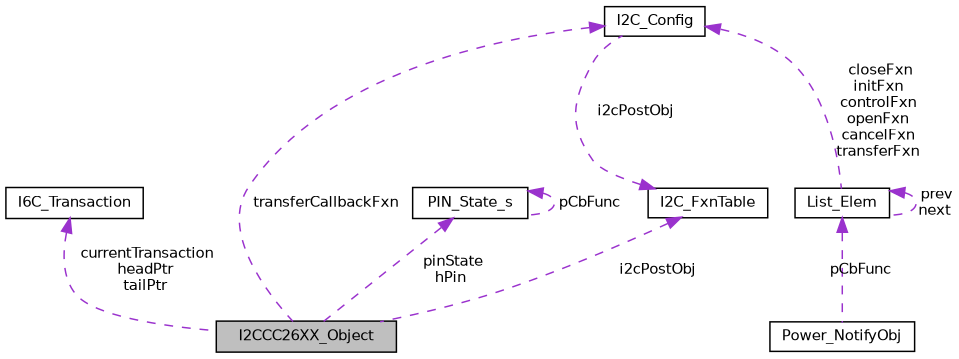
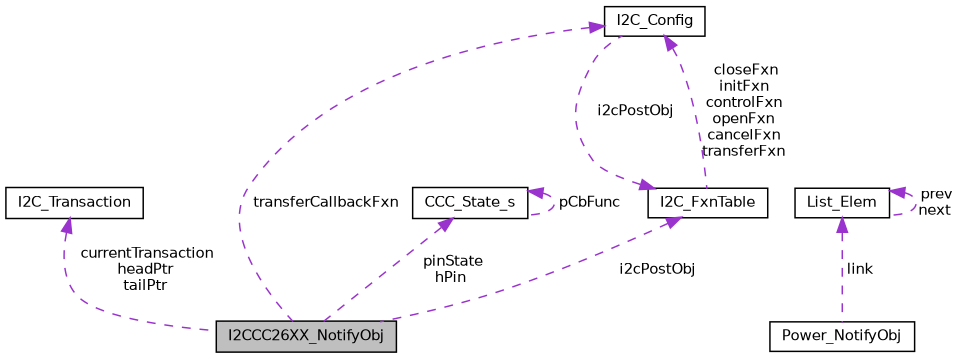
edge "List_Elem" -> "I2C_Config": now "I2C_FxnTable" -> "I2C_Config"
node "I6C_Transaction": label "I6C_Transaction" -> "I2C_Transaction"
node "PIN_State_s": label "PIN_State_s" -> "CCC_State_s"
edge "Power_NotifyObj" -> "List_Elem": label " pCbFunc" -> " link"
node "I2CCC26XX_Object": label "I2CCC26XX_Object" -> "I2CCC26XX_NotifyObj"
